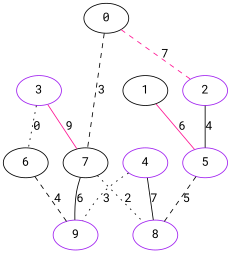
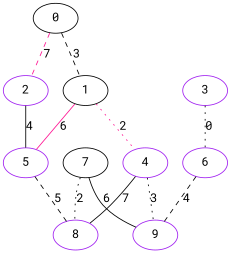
edge "0" -- "7": now "0" -- "1"
edge "3" -- "7": removed, label "9"
edge "1" -- "4": added, label "2"
node "6": color black -> purple
